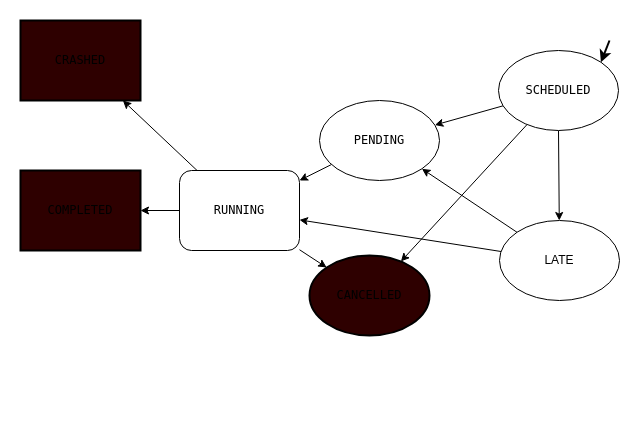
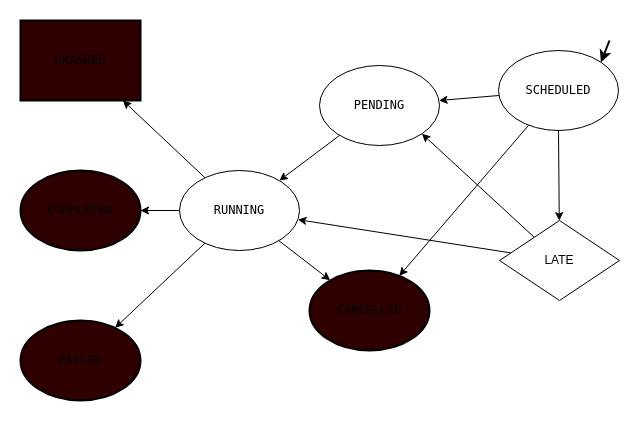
node "PENDING": moved (380, 141) -> (380, 106)
node "COMPLETED": shape rectangle -> ellipse
node "RUNNING": shape rounded rectangle -> ellipse
node "LATE": shape ellipse -> diamond
edge "RUNNING" -> "FAILED": added
node "CANCELLED": moved (370, 296) -> (370, 311)
node "FAILED": added
